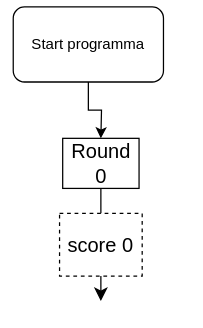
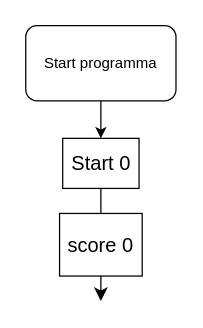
node "Start programma": moved (88, 44) -> (101, 63)
node "Round 0": label "Round 0" -> "Start 0"
node "score 0": style dashed -> solid
